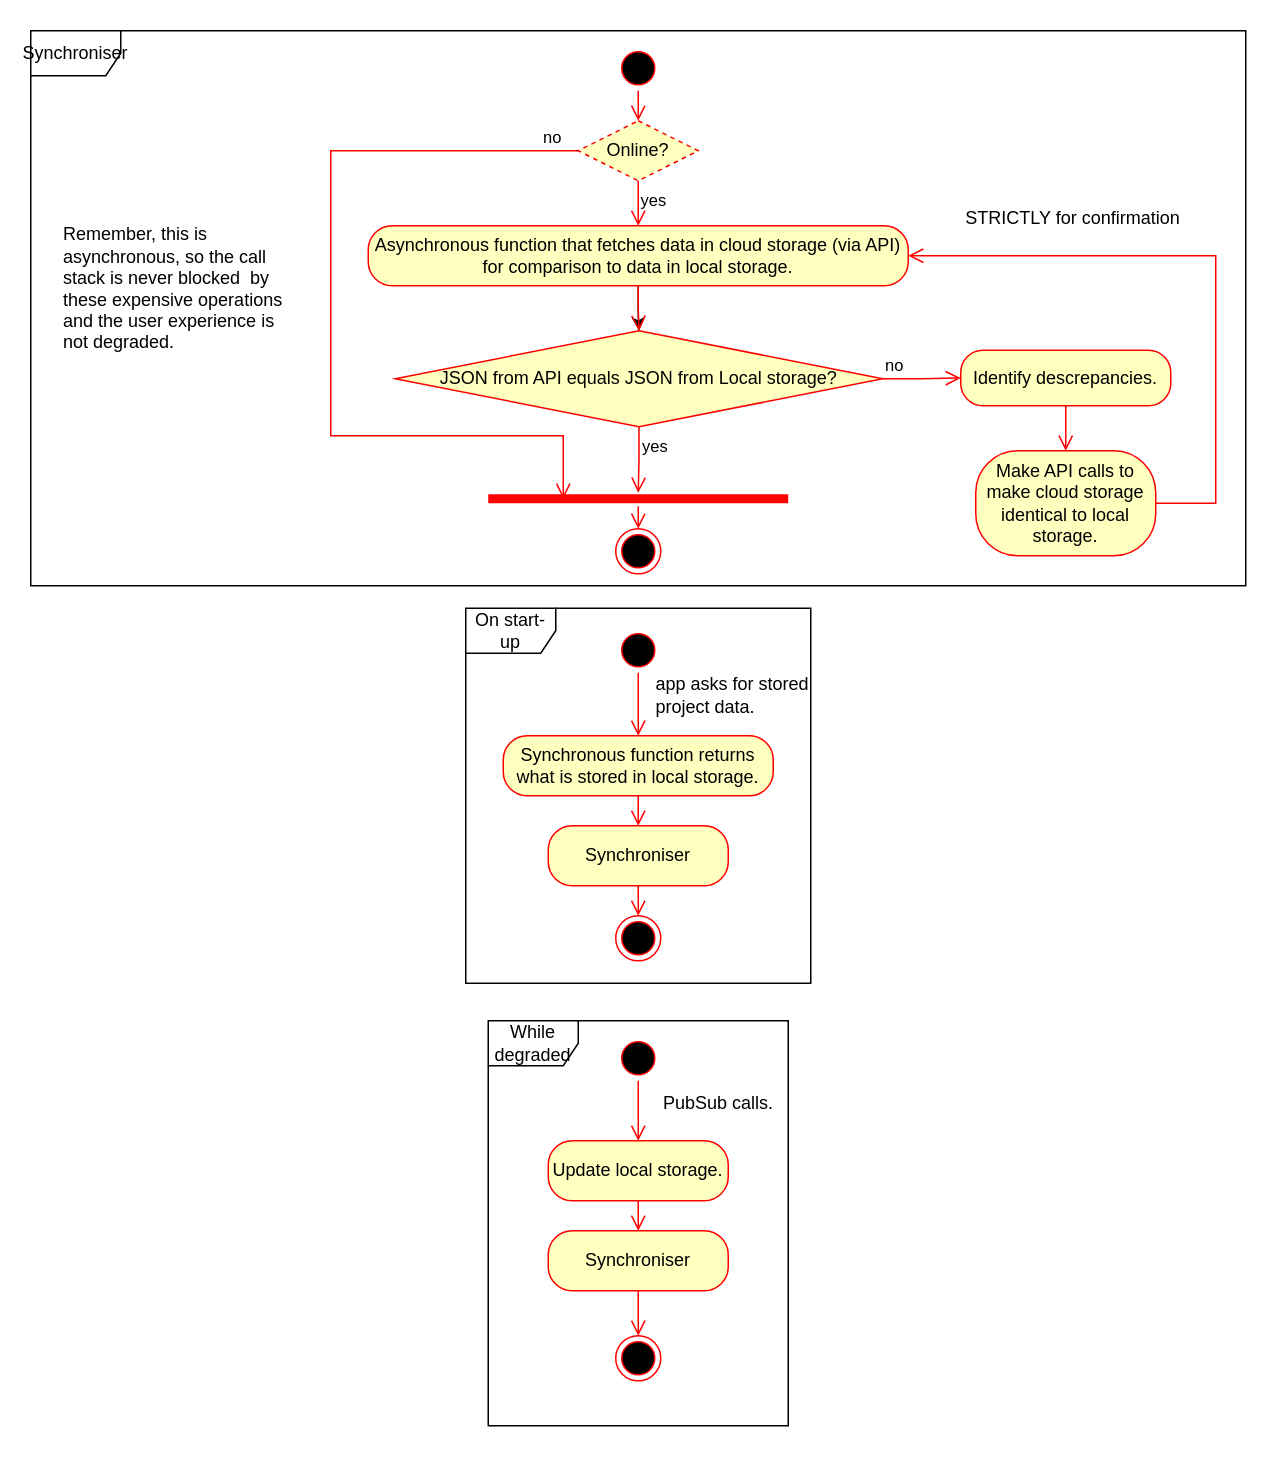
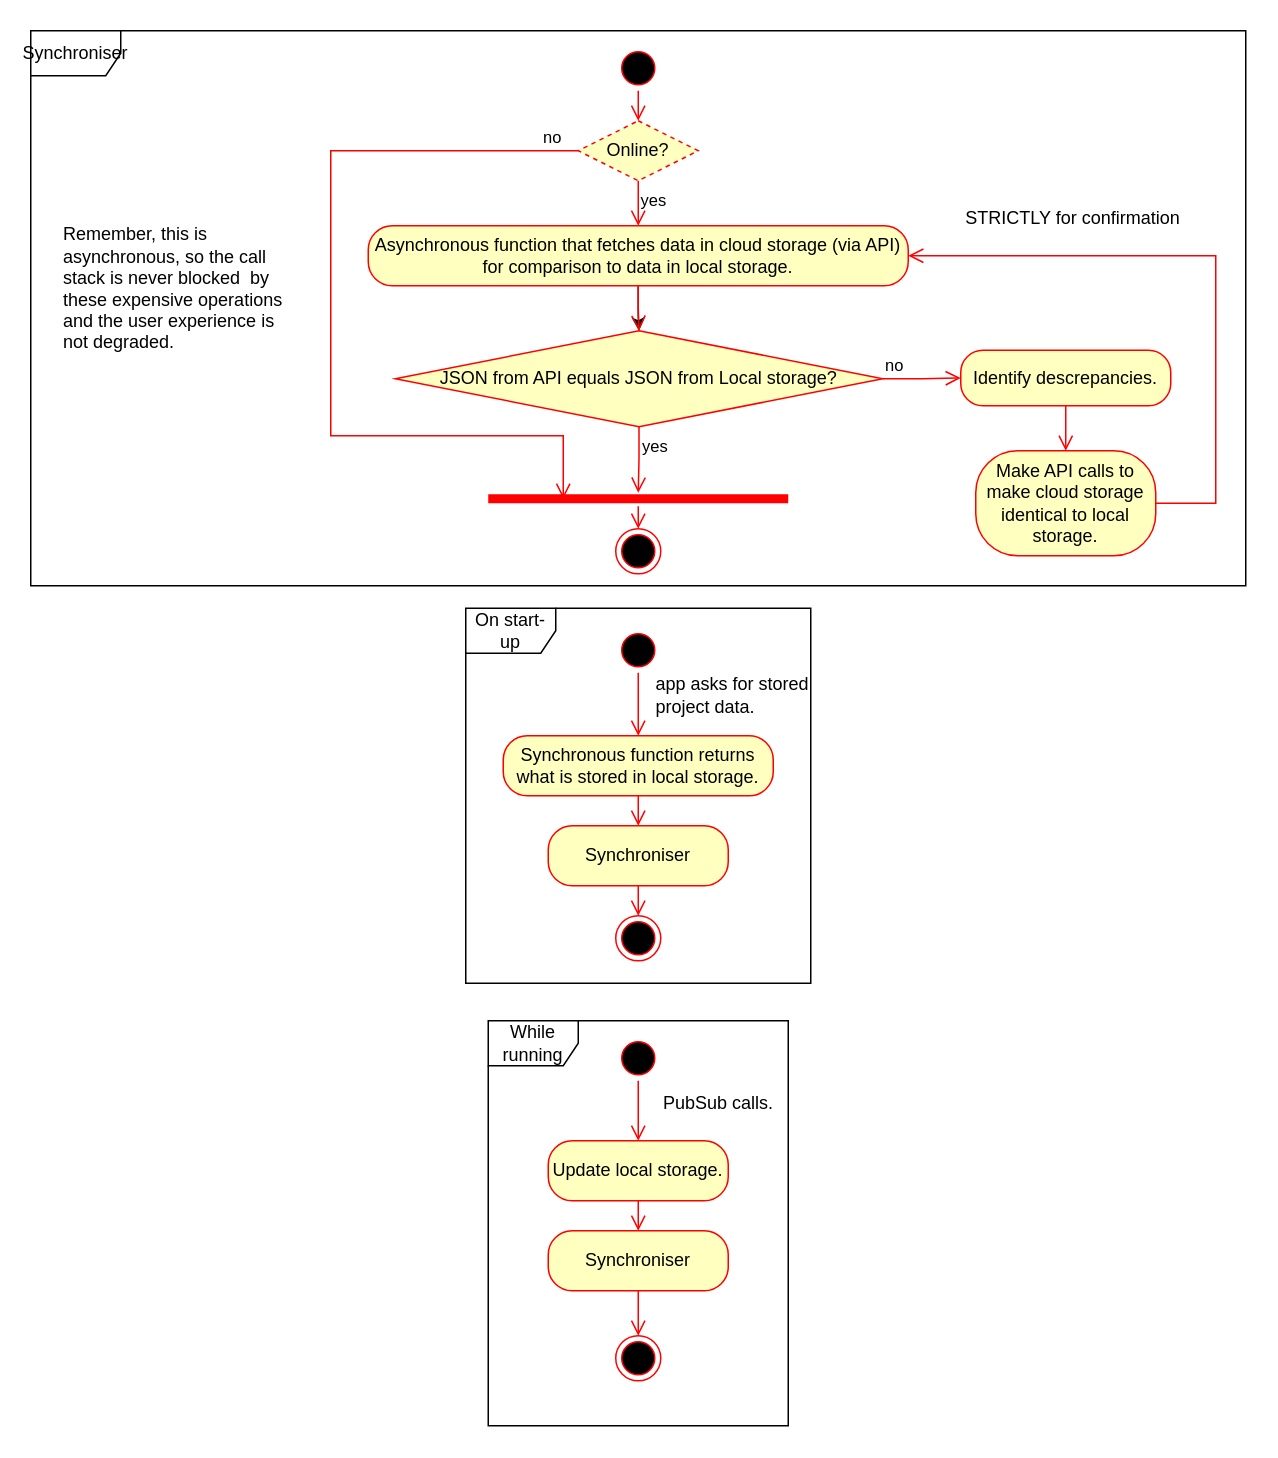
node "While degraded": label "While degraded" -> "While running"
